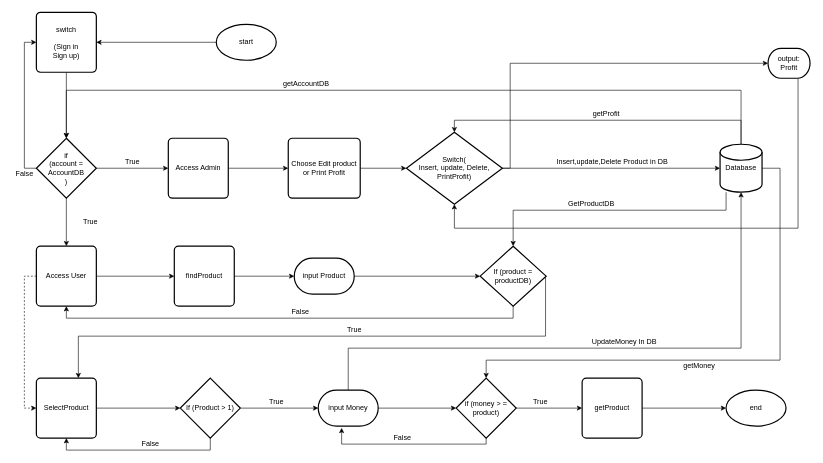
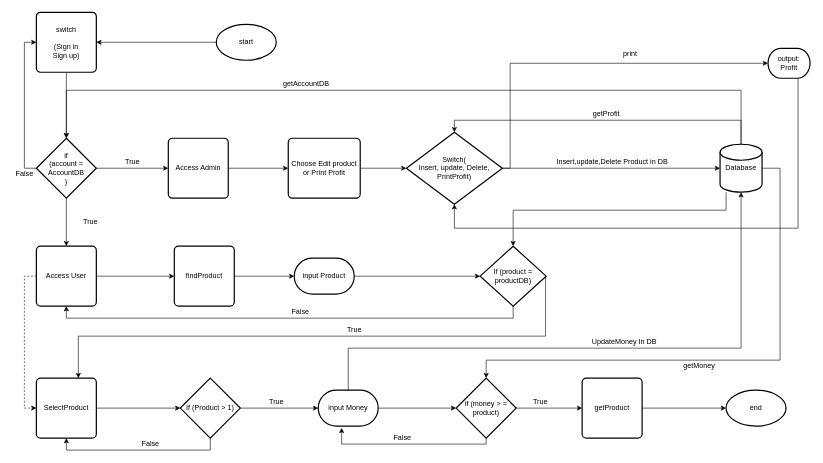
node "print": added
node "GetProductDB": removed
